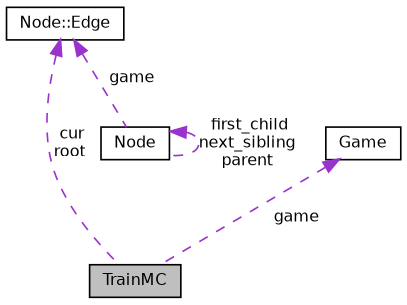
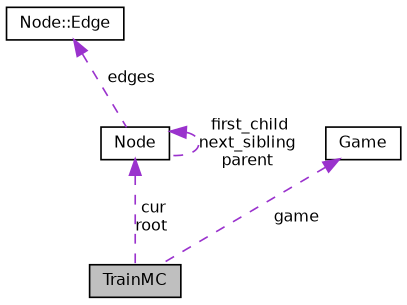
edge "Node" -> "Node::Edge": label " game" -> " edges"
edge "TrainMC" -> "Node::Edge": now "TrainMC" -> "Node"
